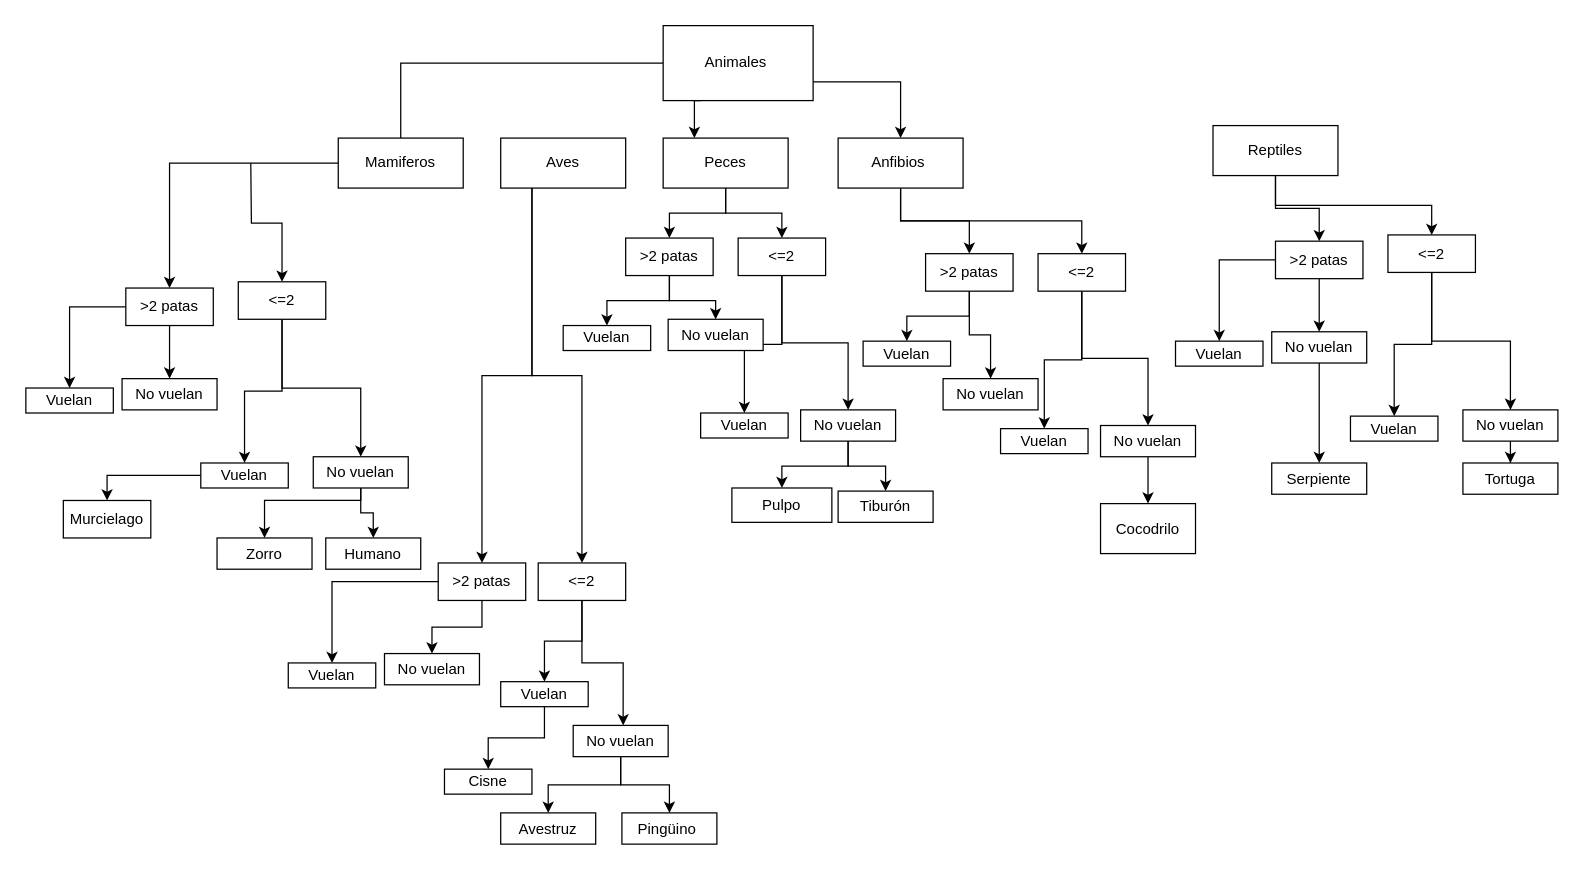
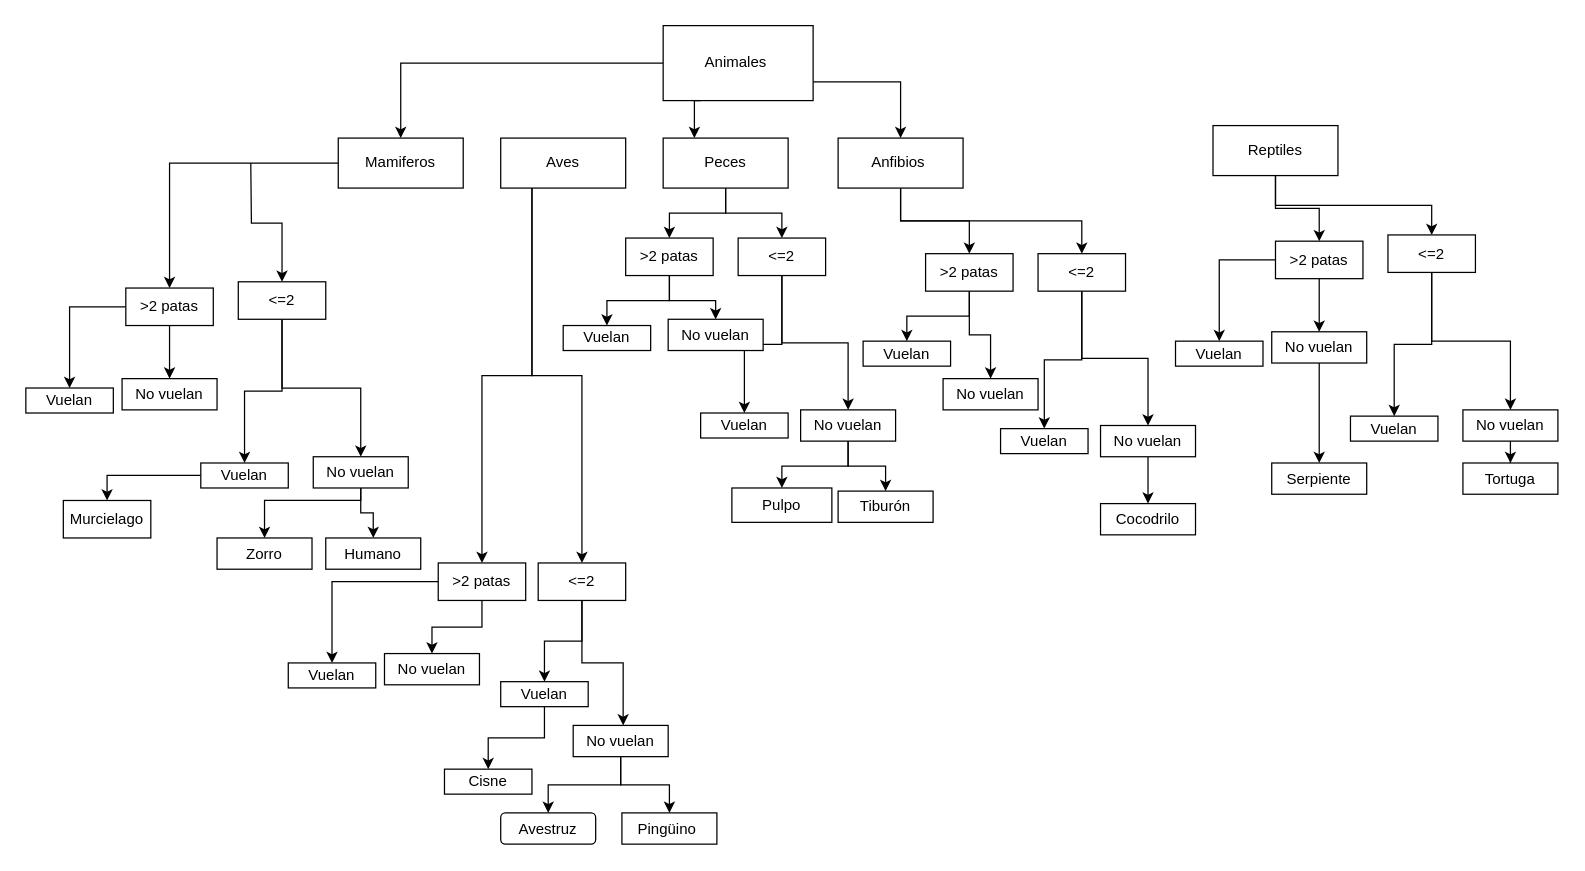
edge "Animales" -- "Mamiferos": arrowhead none -> classic
node "Cocodrilo": size 95x50 -> 95x31
node "Avestruz": shape rectangle -> rounded rectangle
